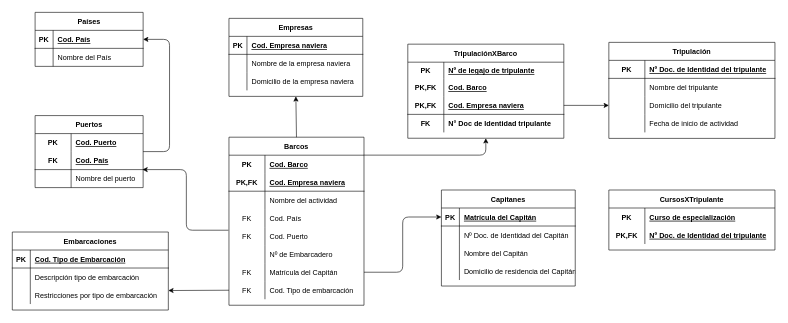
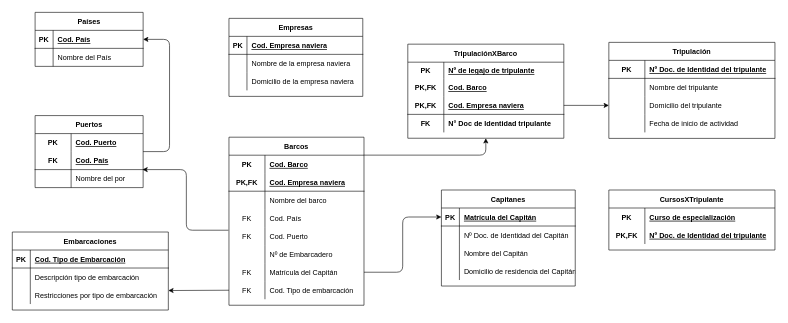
edge "Barcos" -> "Empresas": removed
node "Nombre del puerto": label "Nombre del puerto" -> "Nombre del por"
node "Nombre del actividad": label "Nombre del actividad" -> "Nombre del barco"
